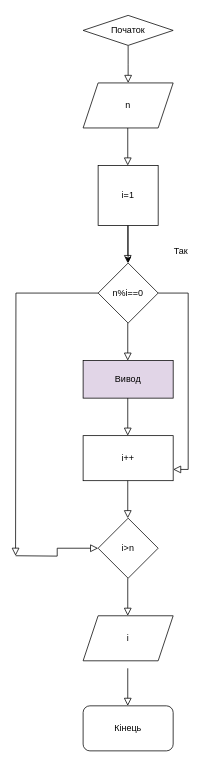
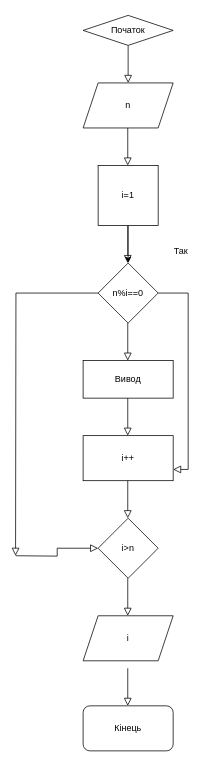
node "Вивод": fillcolor #e1d5e7 -> #ffffff
